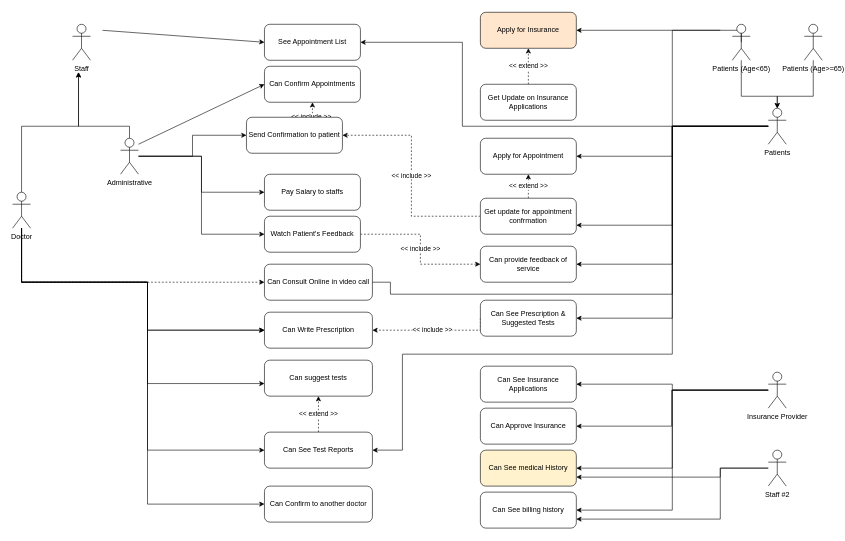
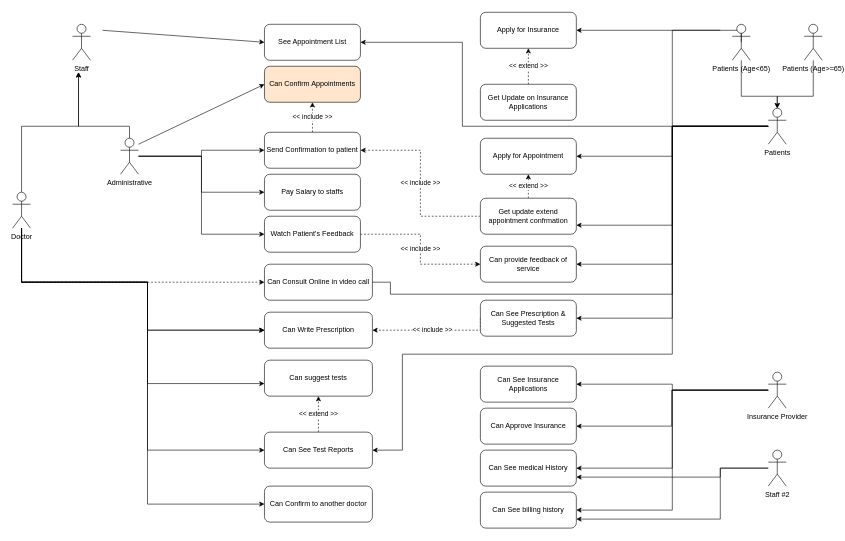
node "Apply for Insurance": fillcolor #ffe6cc -> #ffffff
node "Can Confirm Appointments": fillcolor #ffffff -> #ffe6cc
node "Send Confirmation to patient": moved (294, 135) -> (312, 150)
node "Get update for appointment confrmation": label "Get update for appointment confrmation" -> "Get update extend appointment confrmation"
node "Can See medical History": fillcolor #fff2cc -> #ffffff
